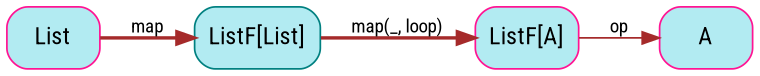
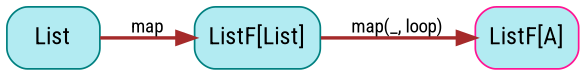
node "List": color deeppink -> teal
node "A": removed
